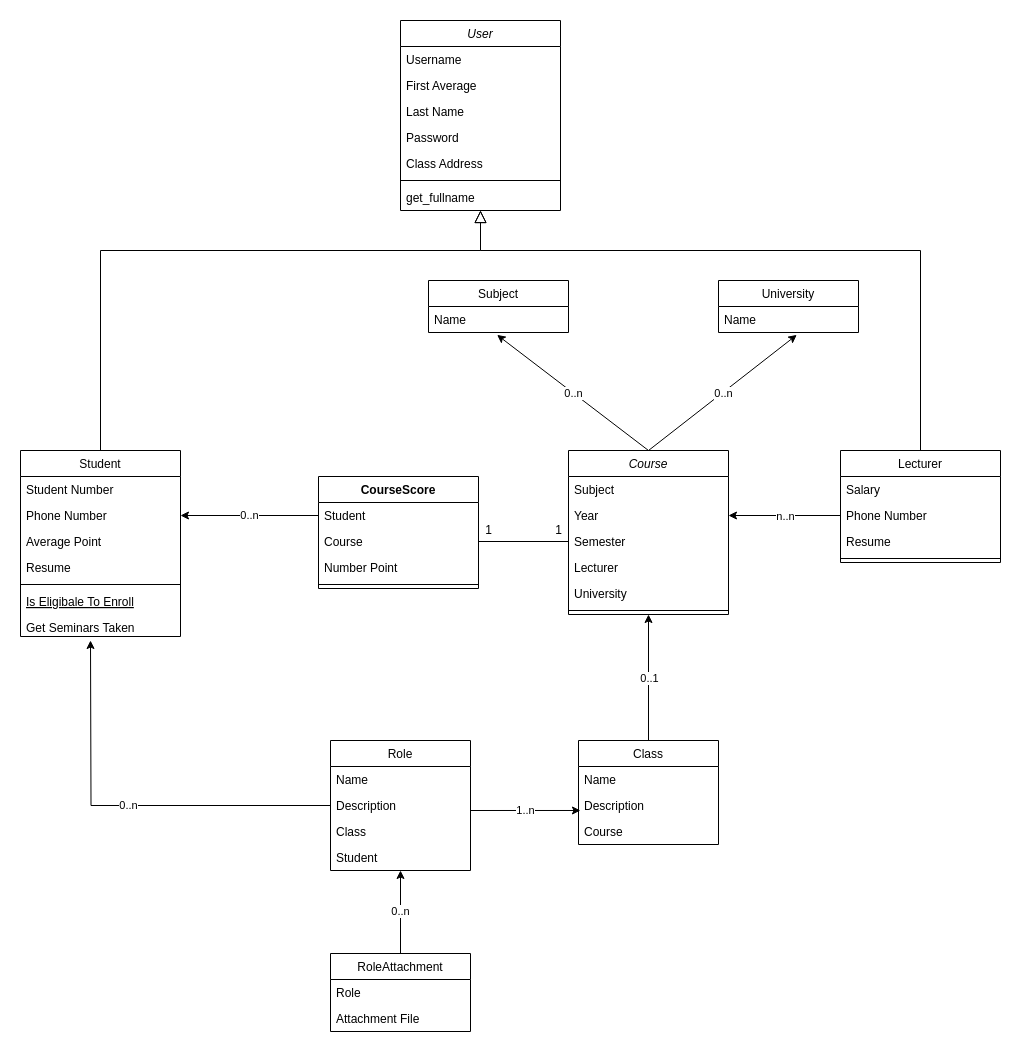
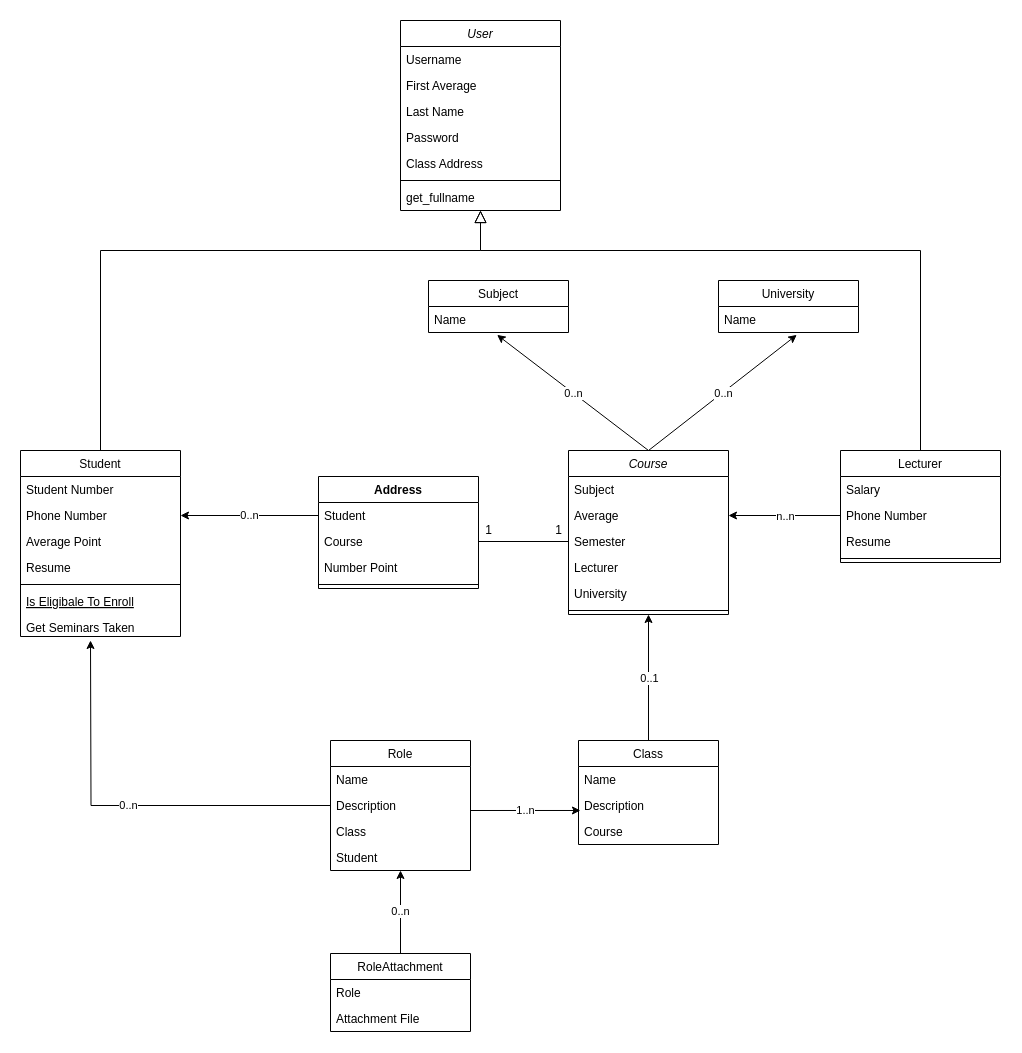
node "CourseScore": label "CourseScore" -> "Address"
node "Year": label "Year" -> "Average"
